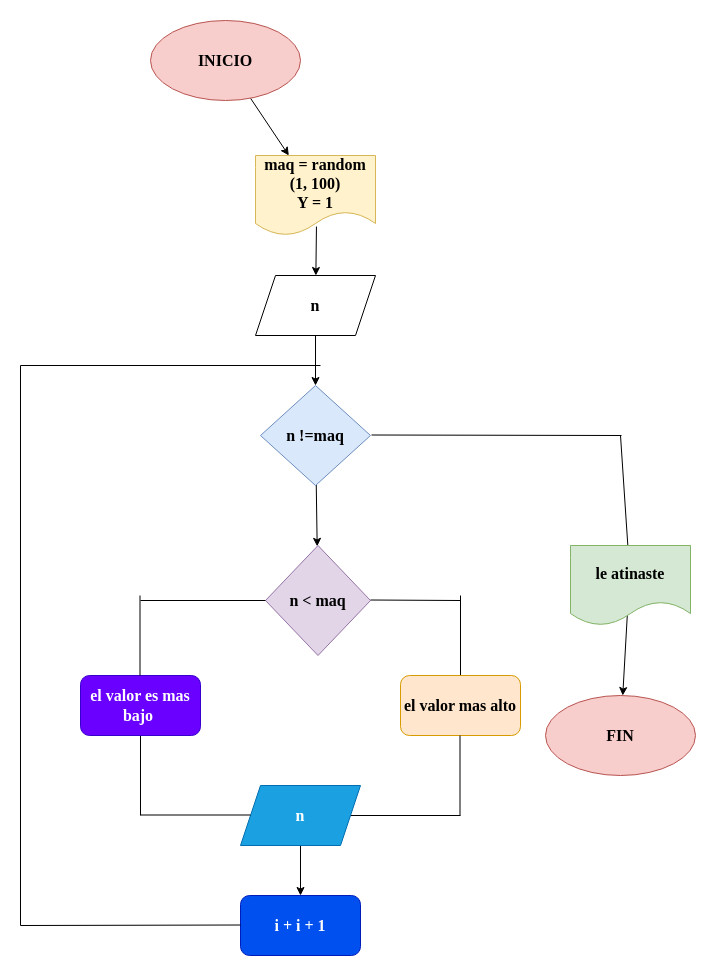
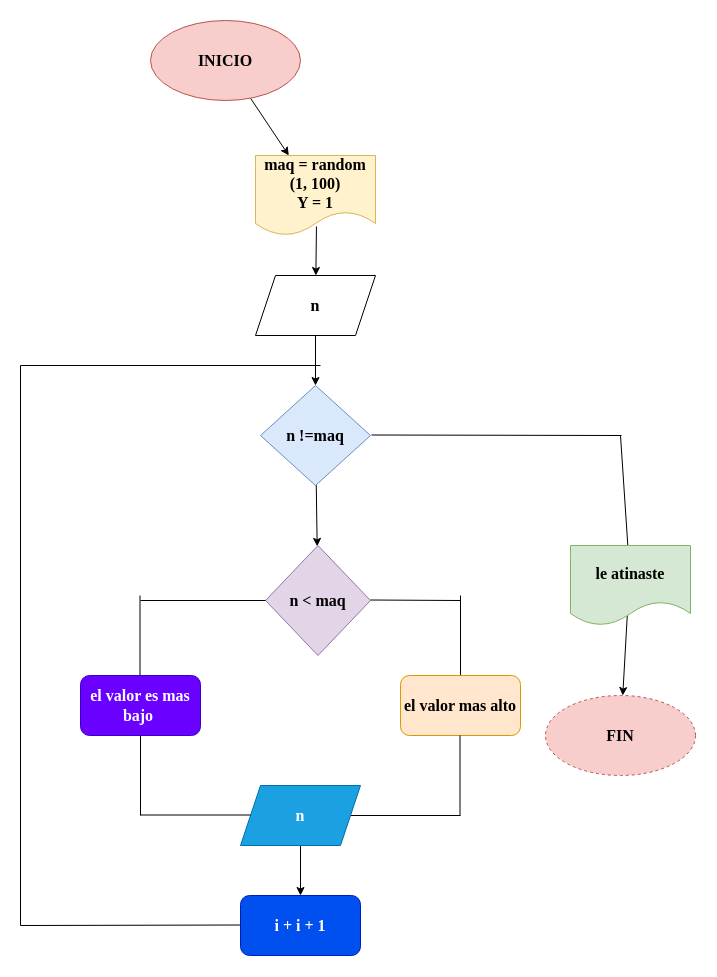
node "FIN": style solid -> dashed
